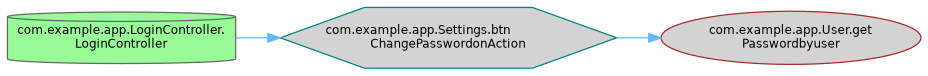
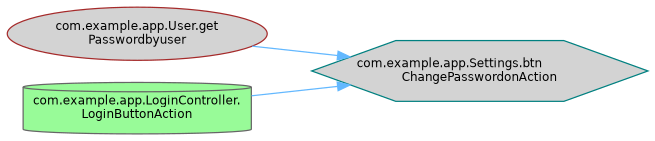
node "com.example.app.LoginController. LoginController": label "com.example.app.LoginController. LoginController" -> "com.example.app.LoginController. LoginButtonAction"
edge "com.example.app.Settings.btn ChangePasswordonAction" -> "com.example.app.User.get Passwordbyuser": reversed
